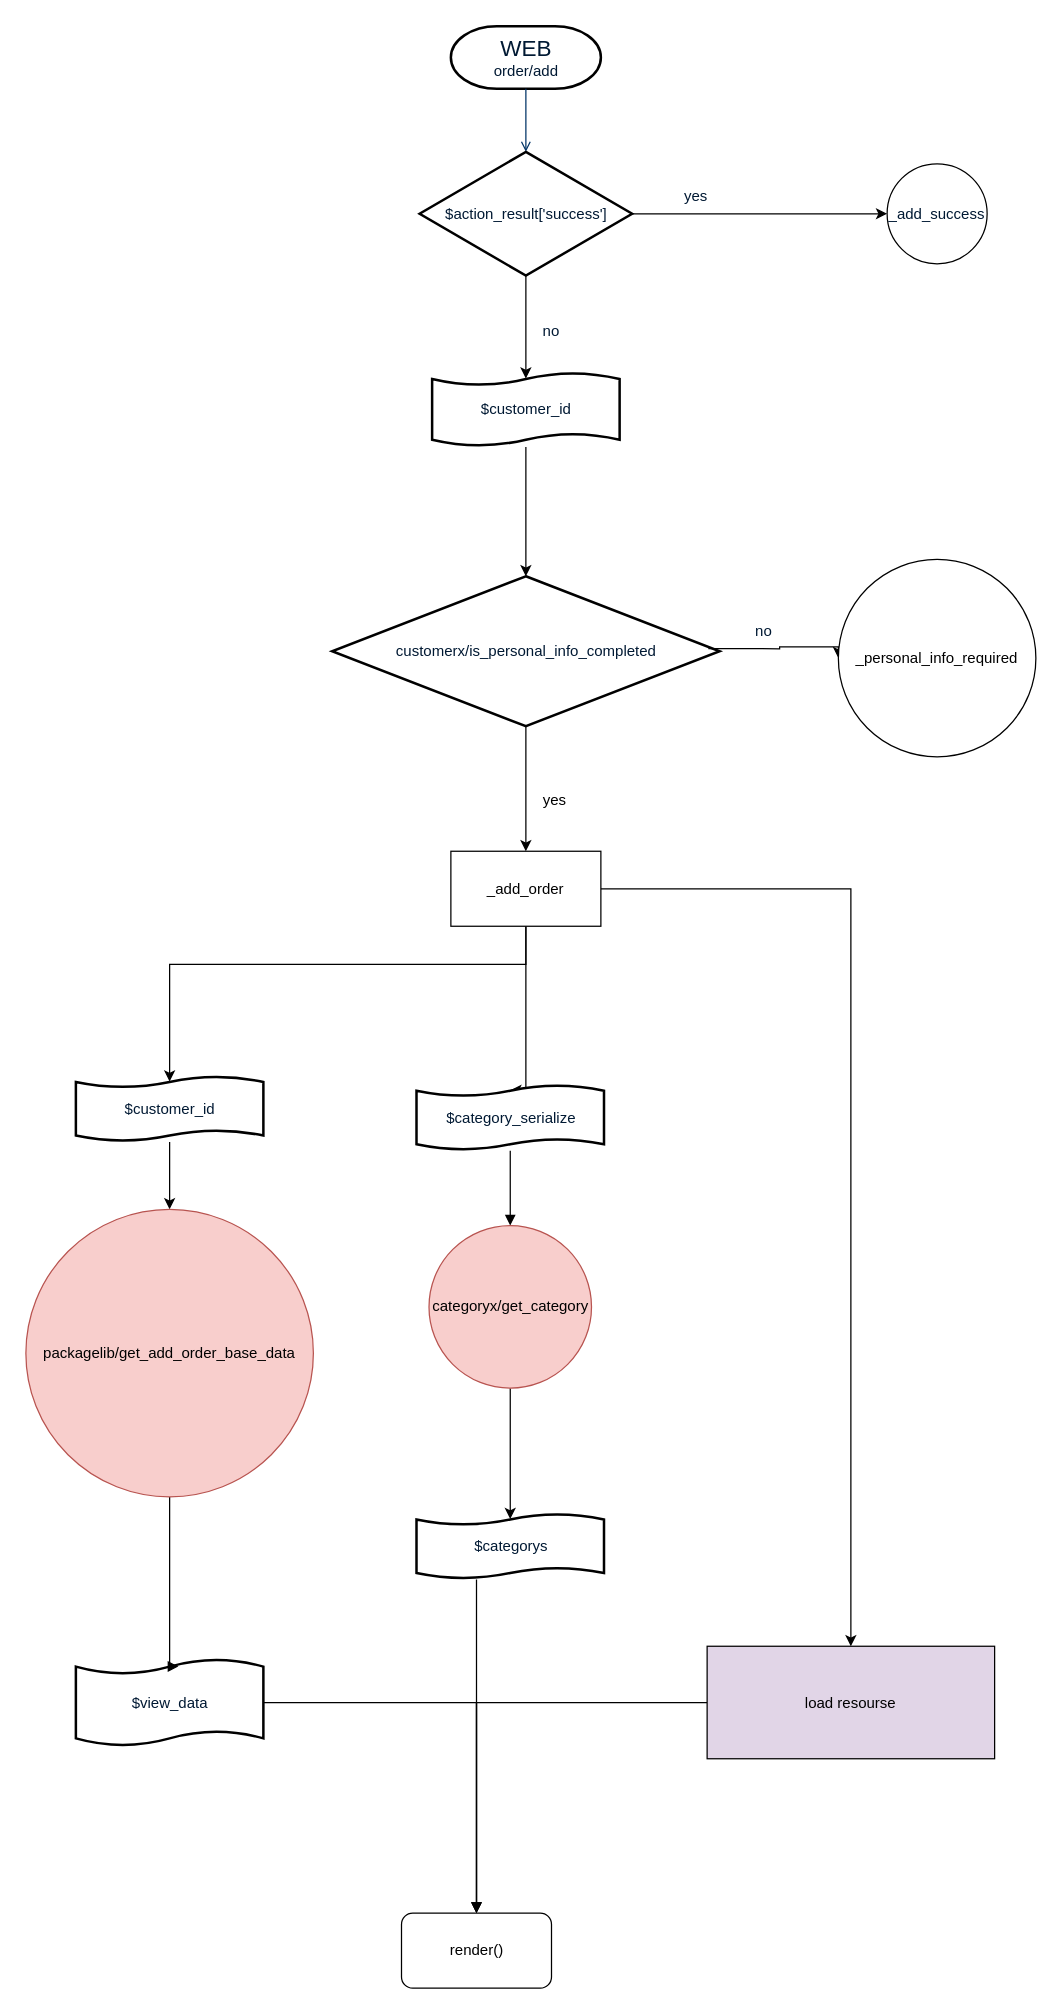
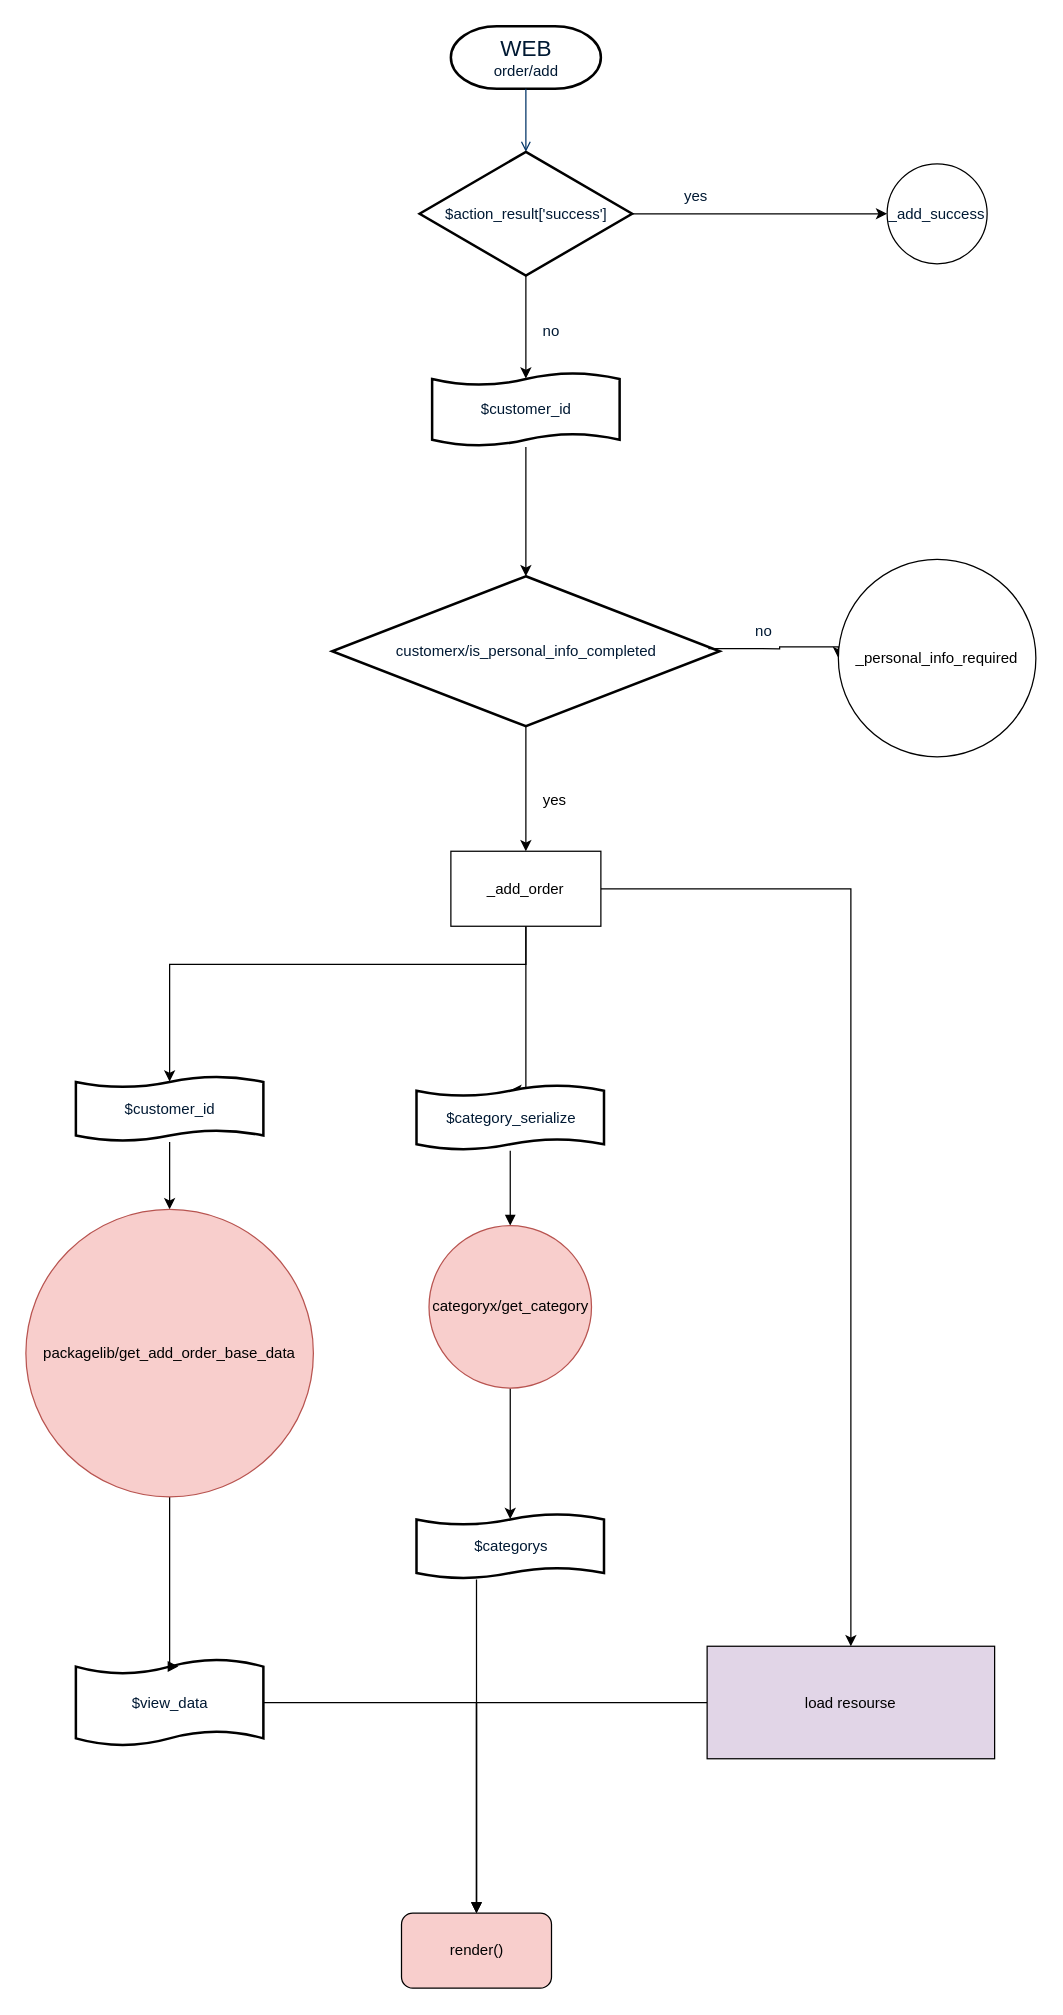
node "render()": fillcolor #ffffff -> #f8cecc
